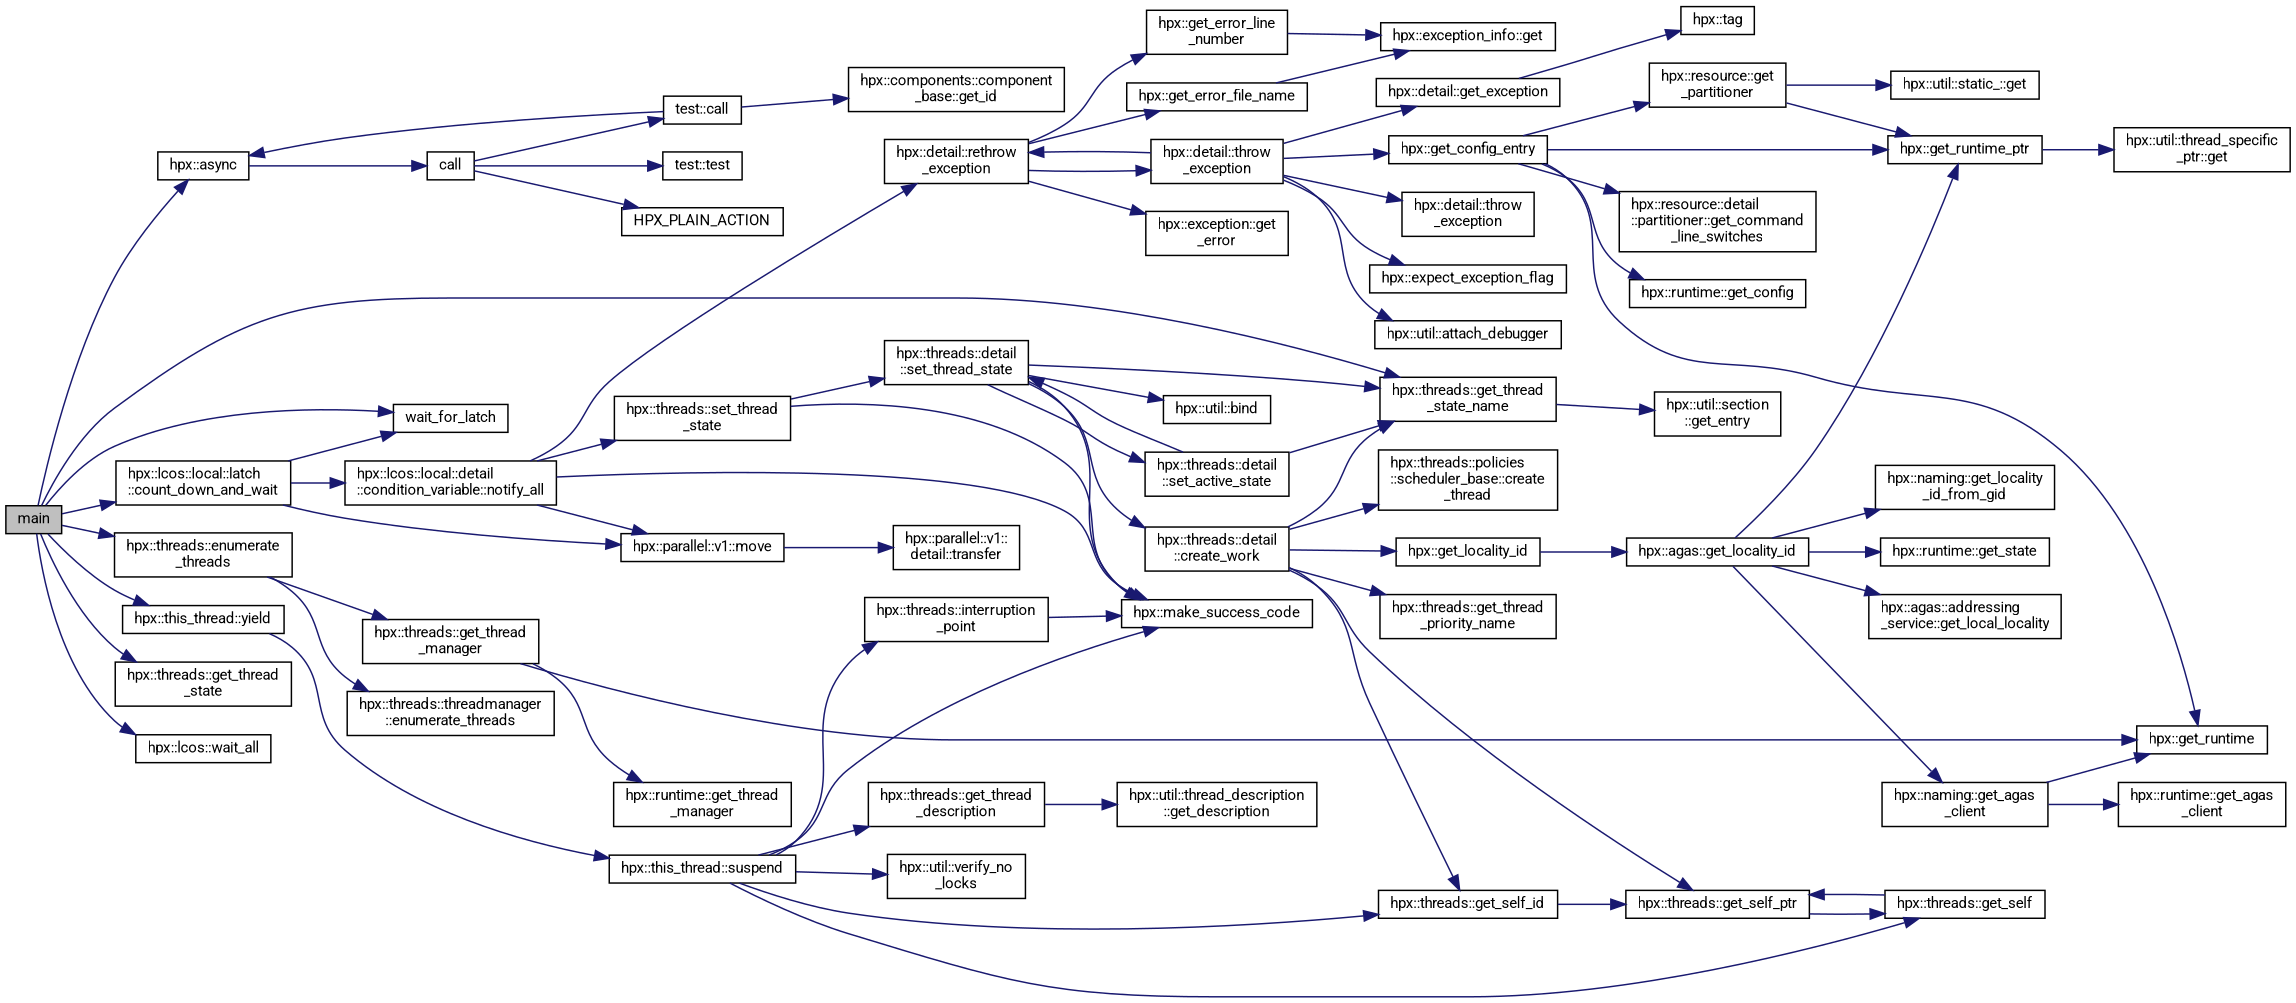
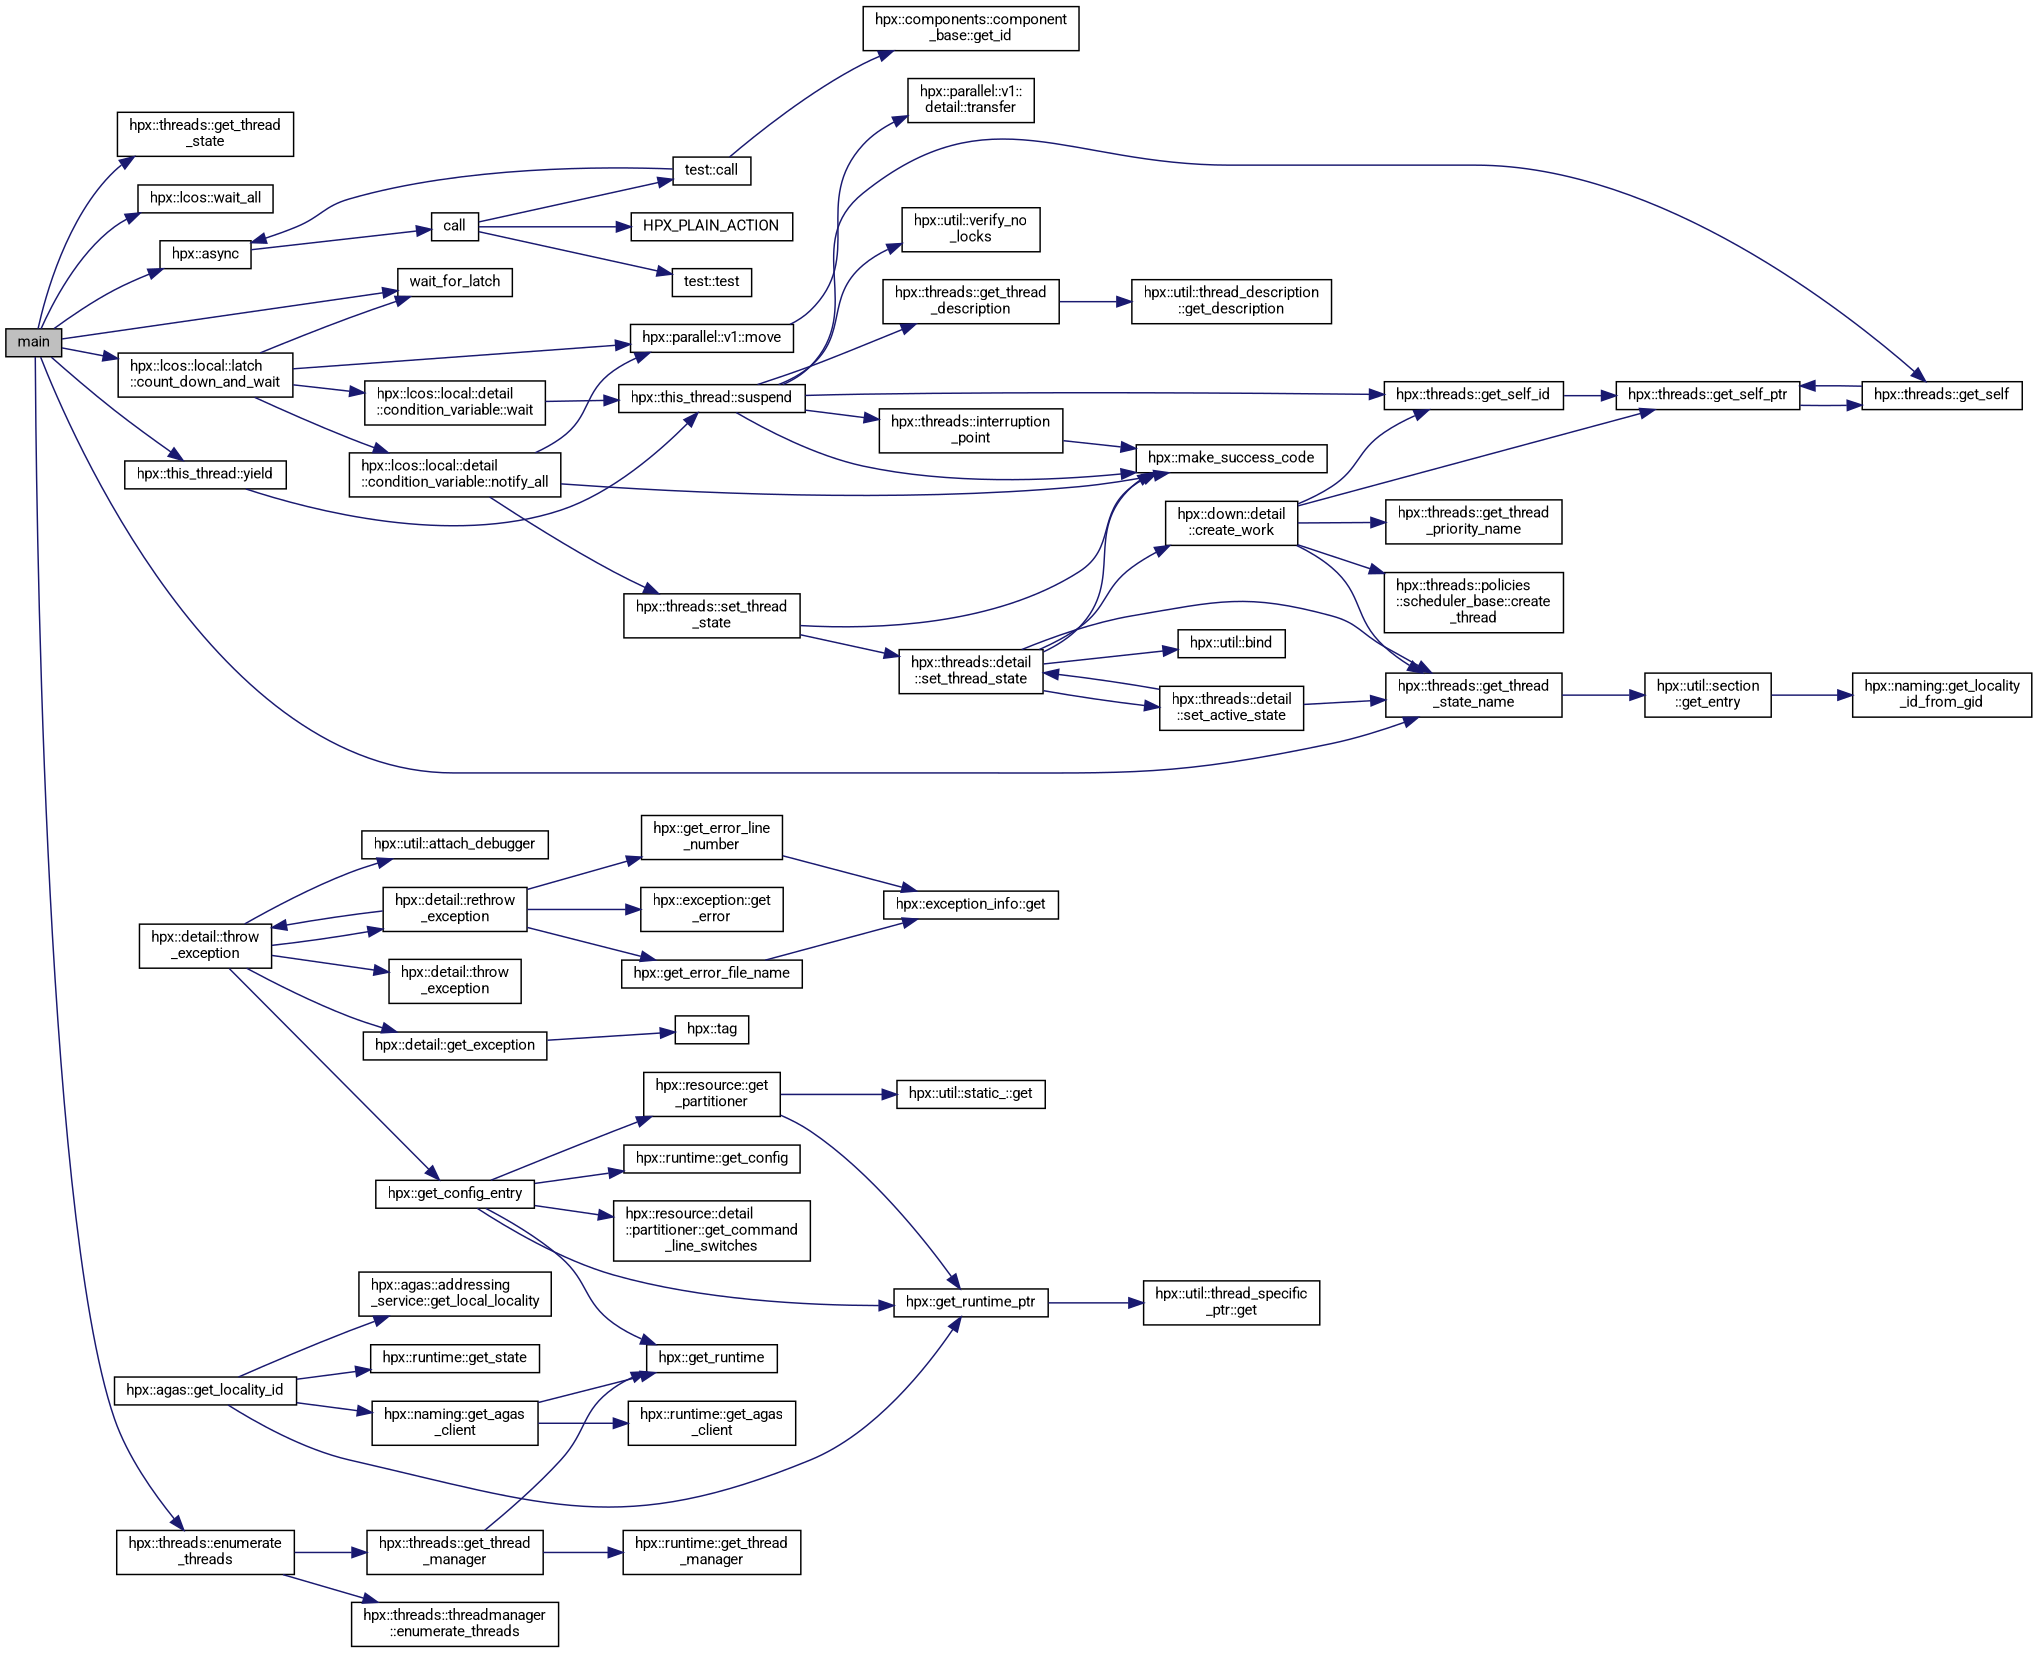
node "hpx::expect_exception_flag": removed
edge "hpx::lcos::local::detail ::condition_variable::notify_all" -> "hpx::detail::rethrow _exception": removed
node "hpx::lcos::local::detail ::condition_variable::wait": added
edge "hpx::agas::get_locality_id" -> "hpx::naming::get_locality _id_from_gid": now "hpx::util::section ::get_entry" -> "hpx::naming::get_locality _id_from_gid"
node "hpx::threads::detail ::create_work": label "hpx::threads::detail ::create_work" -> "hpx::down::detail ::create_work"
node "hpx::get_locality_id": removed
